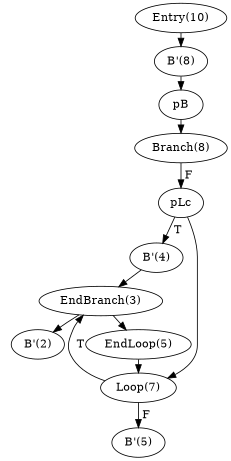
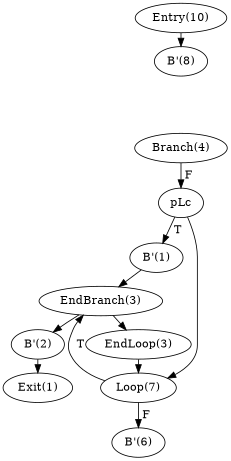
node "pB": removed
node "Branch(8)": label "Branch(8)" -> "Branch(4)"
node "B'(4)": label "B'(4)" -> "B'(1)"
node "EndLoop(5)": label "EndLoop(5)" -> "EndLoop(3)"
node "Exit(1)": added
node "B'(5)": label "B'(5)" -> "B'(6)"
